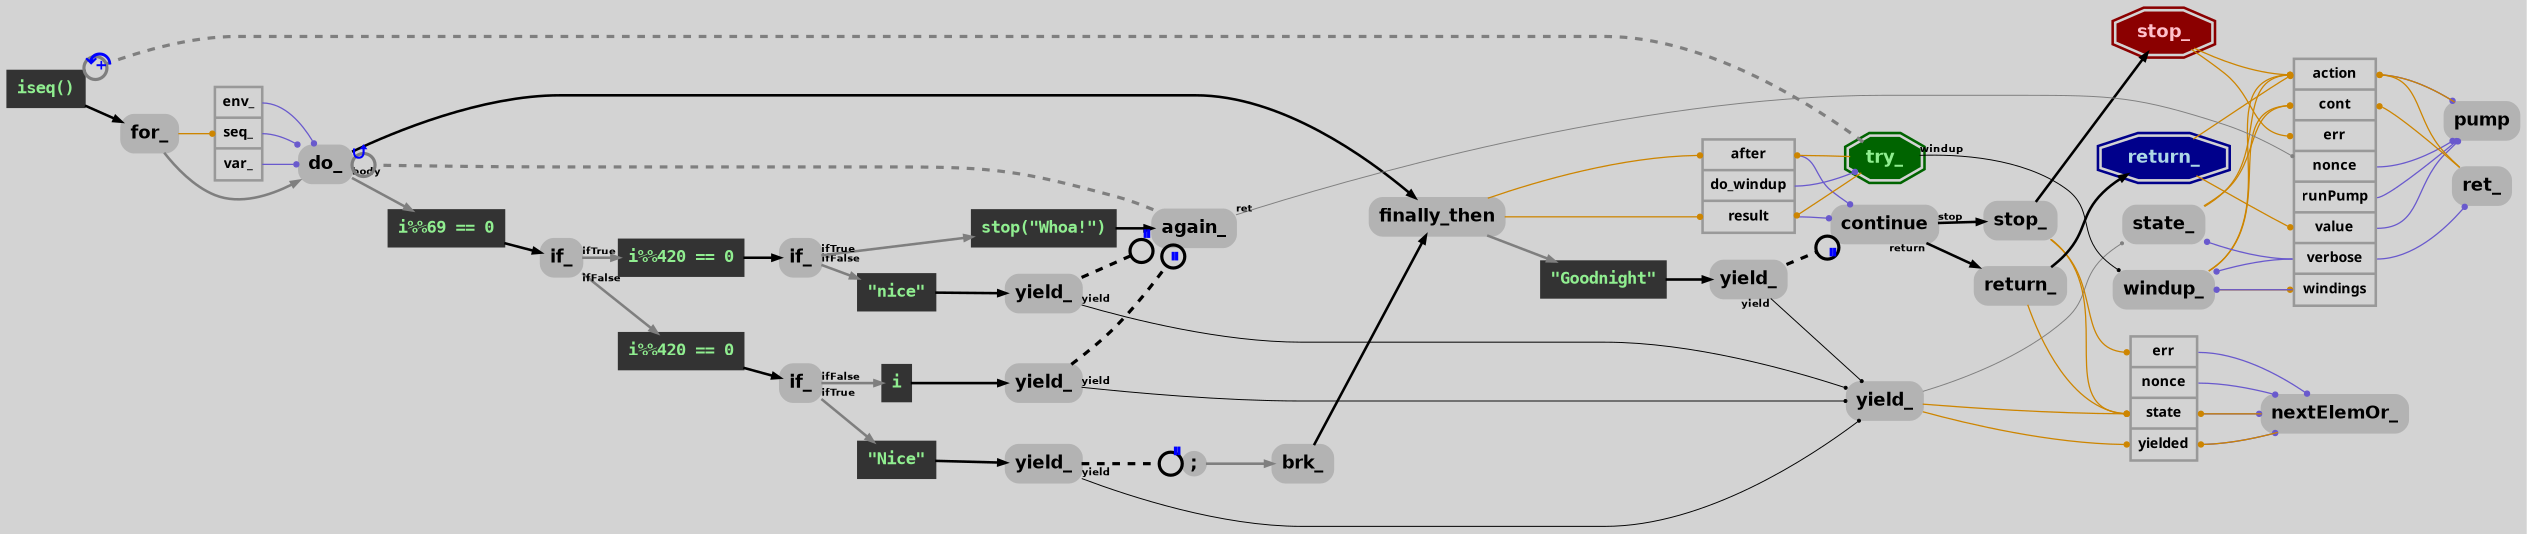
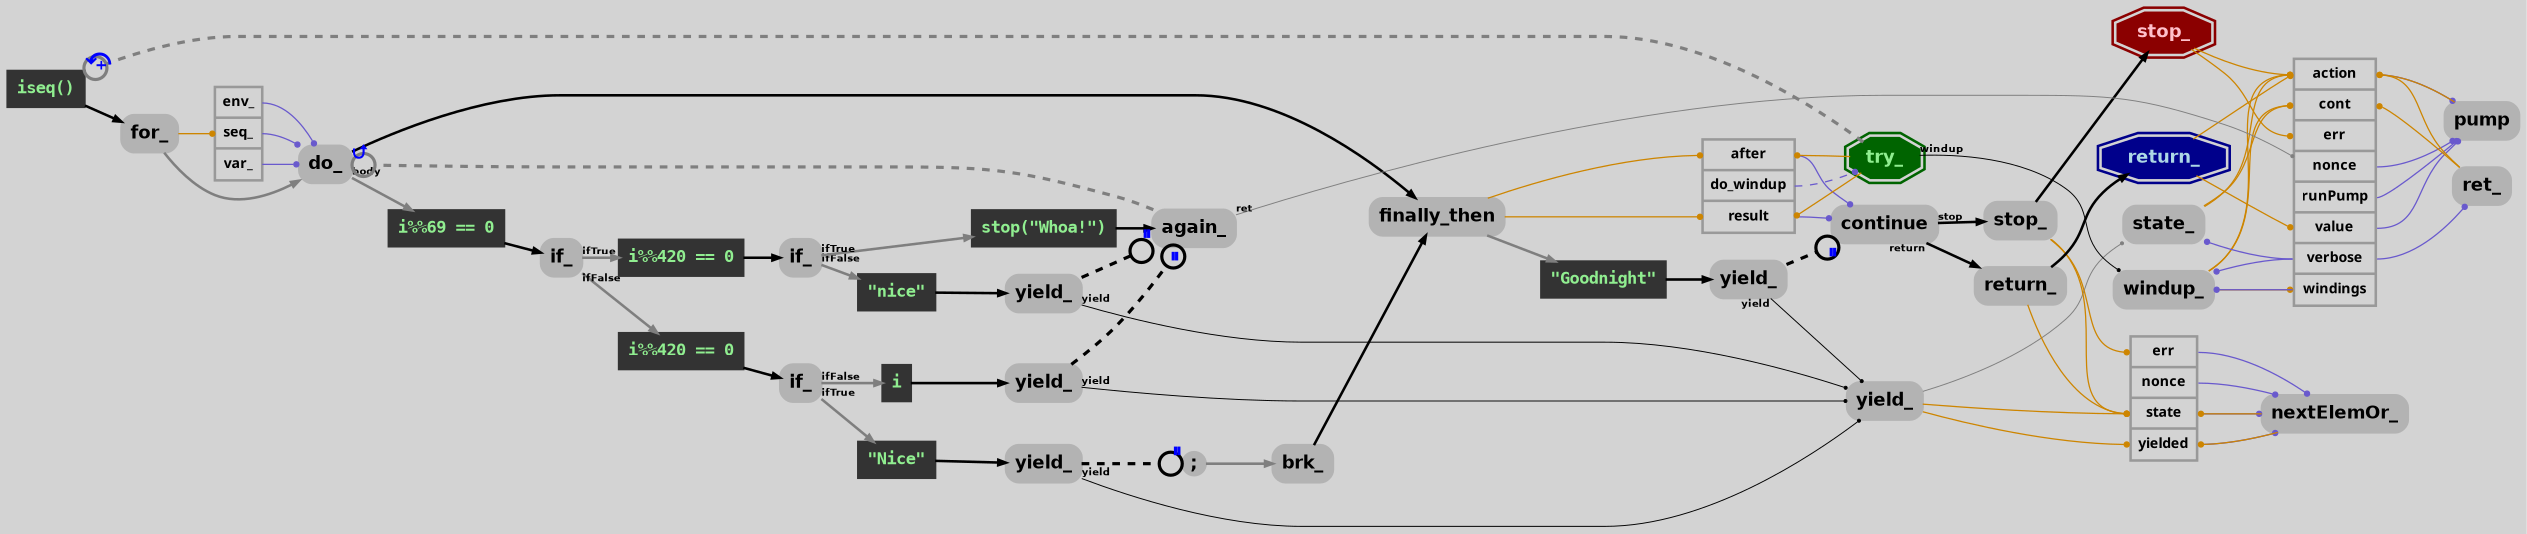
edge "after" -> "try_": style solid -> dashed
